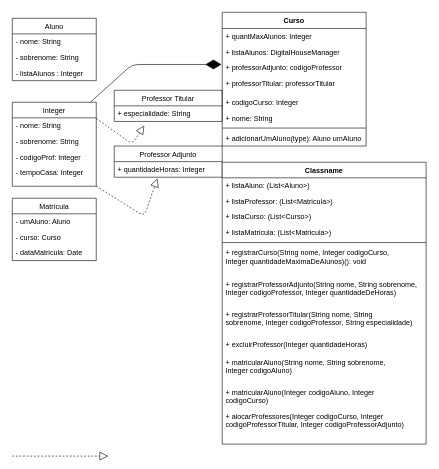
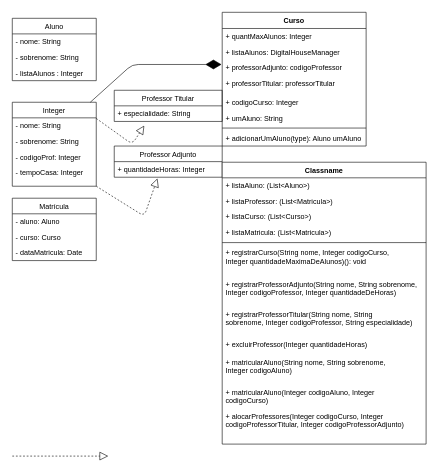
node "+ nome: String": label "+ nome: String" -> "+ umAluno: String"
node "- umAluno: Aluno": label "- umAluno: Aluno" -> "- aluno: Aluno"
